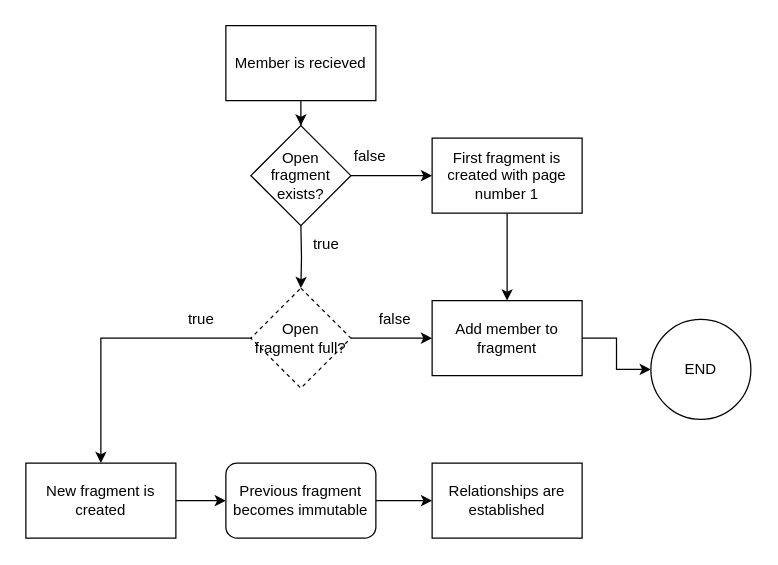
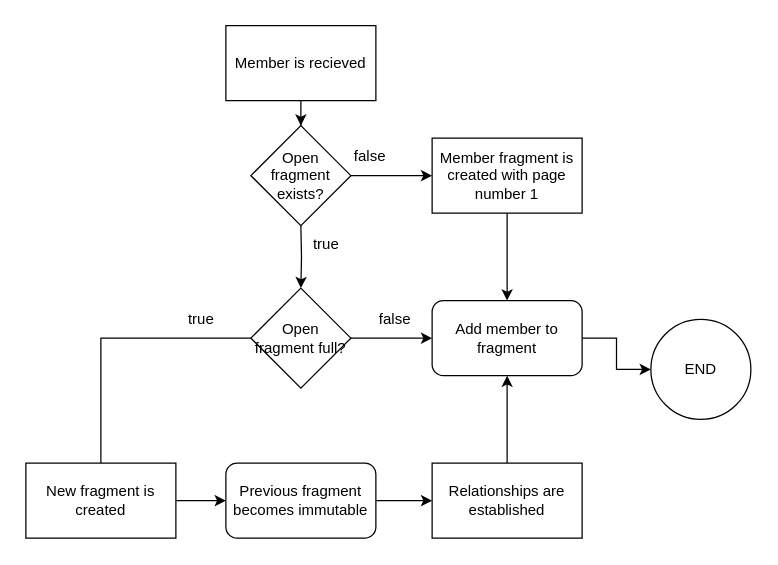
node "First fragment is created with page number 1": label "First fragment is created with page number 1" -> "Member fragment is created with page number 1"
node "Open fragment full?": style dashed -> solid
node "Add member to fragment": shape rectangle -> rounded rectangle
edge "Relationships are established" -> "Add member to fragment": added
edge "Open fragment full?" -> "New fragment is created": arrowhead classic -> none
